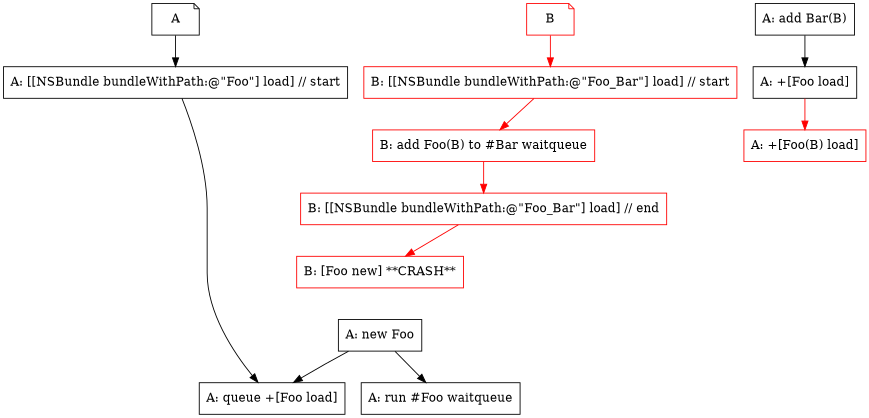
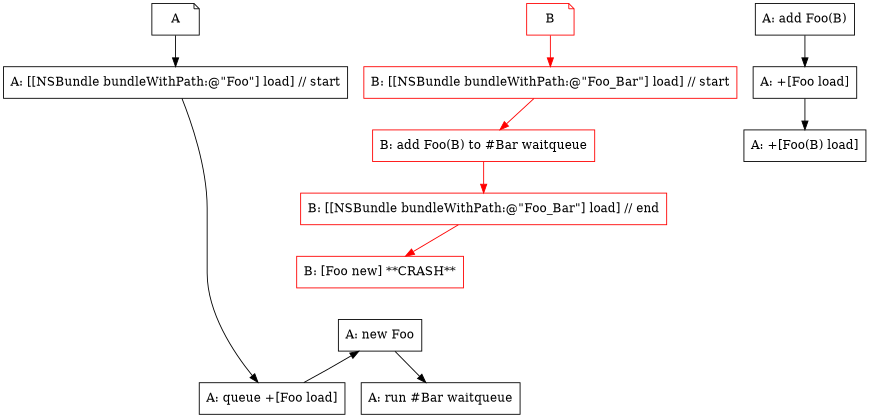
node "A: add Bar(B)": label "A: add Bar(B)" -> "A: add Foo(B)"
edge "A: +[Foo load]" -> "A: +[Foo(B) load]": color red -> black
node "A: +[Foo(B) load]": color red -> black
edge "A: new Foo" -> "A: queue +[Foo load]": reversed
node "A: run #Foo waitqueue": label "A: run #Foo waitqueue" -> "A: run #Bar waitqueue"
